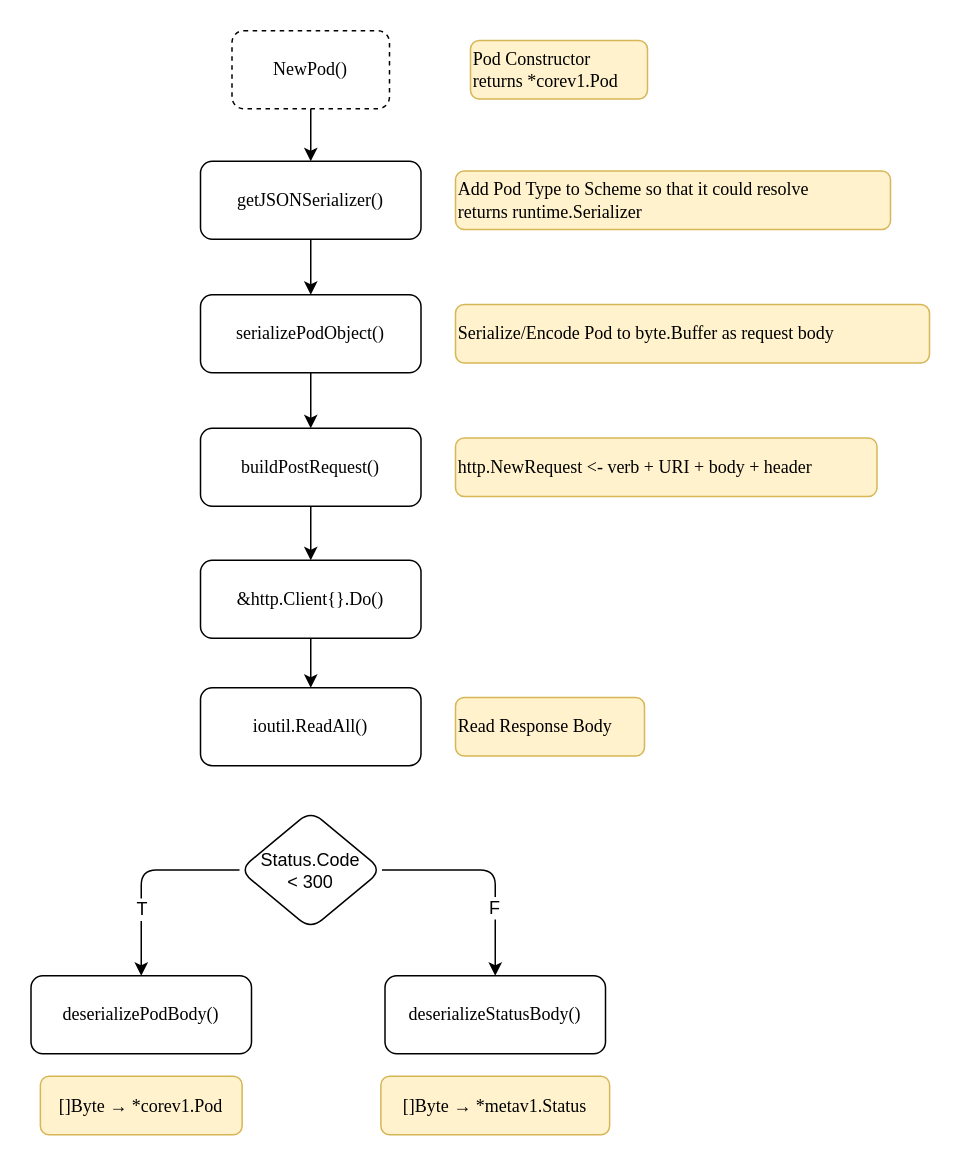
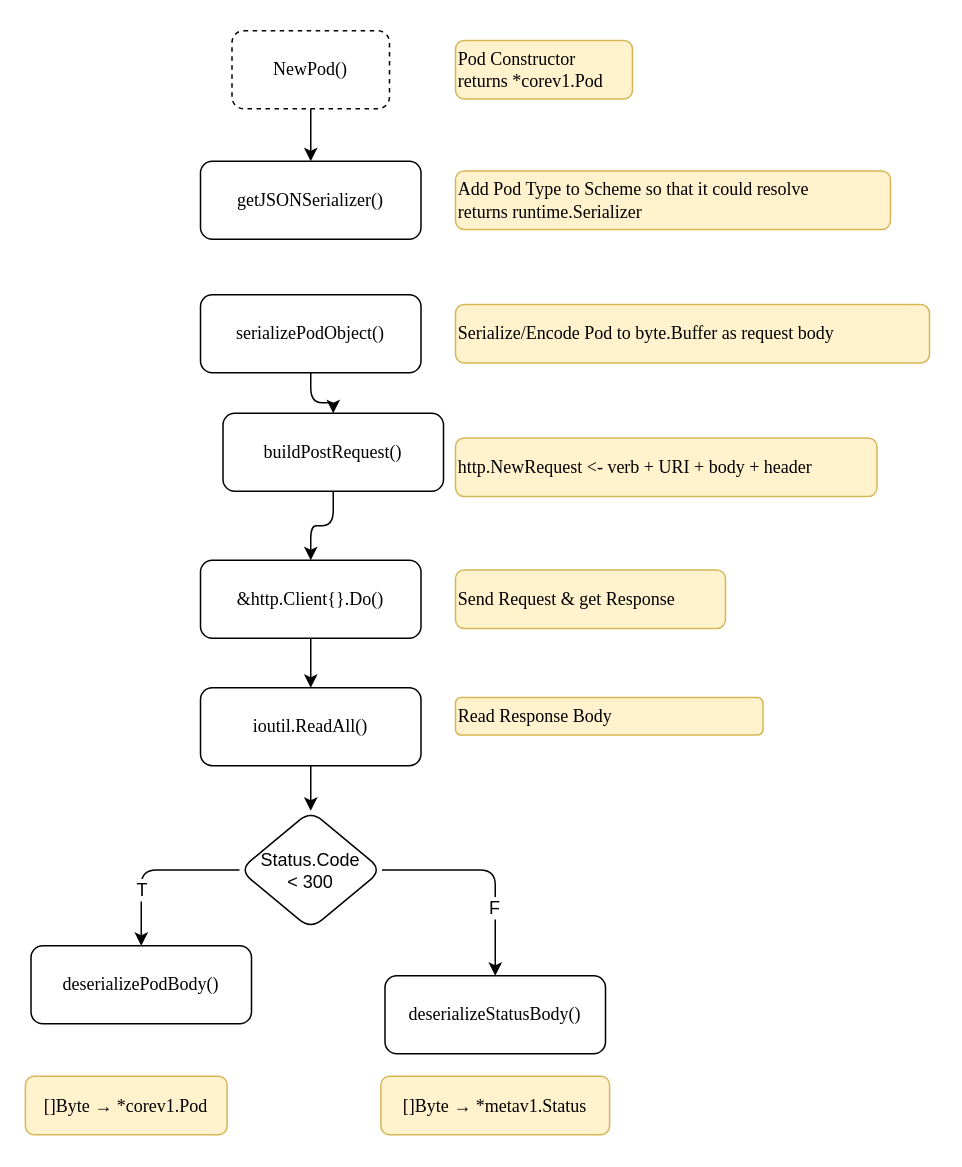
node "Pod Constructor returns *corev1.Pod": moved (559, 70) -> (544, 70)
edge "getJSONSerializer()" -> "serializePodObject()": removed
node "buildPostRequest()": moved (311, 467) -> (333, 452)
node "Send Request & get Response": added
node "Read Response Body": size 189x59 -> 308x38
edge "ioutil.ReadAll()" -> "Status.Code < 300": added
node "deserializePodBody()": moved (141, 1015) -> (141, 985)
node "[]Byte → *corev1.Pod": moved (141, 1106) -> (126, 1106)
